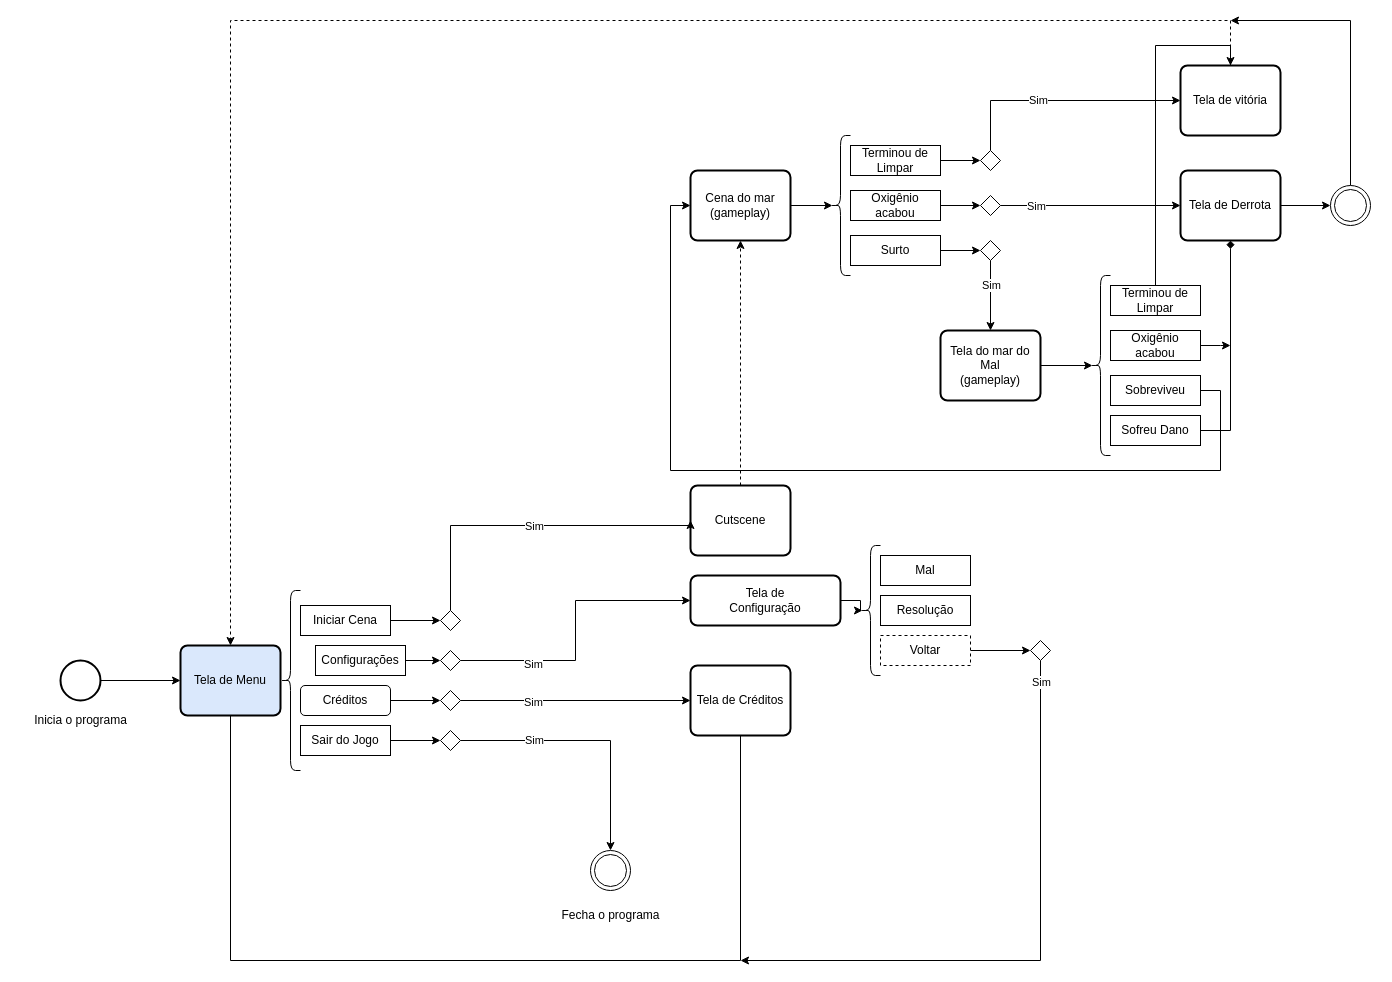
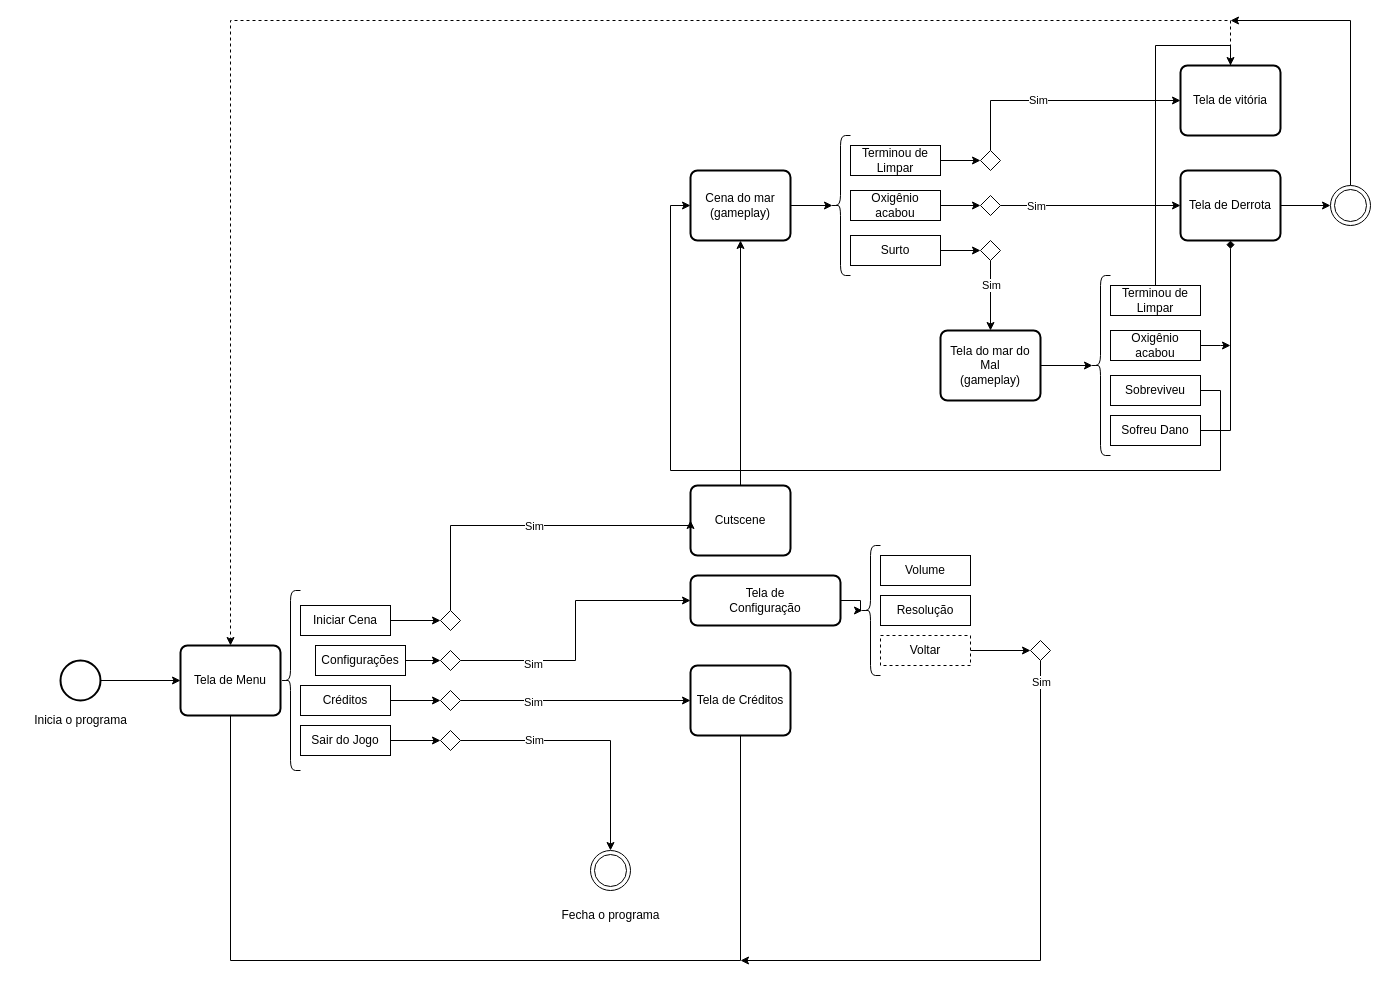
edge "Cutscene" -> "Cena do mar (gameplay)": style dashed -> solid
node "Mal": label "Mal" -> "Volume"
node "Tela de Menu": fillcolor #dae8fc -> #ffffff
node "Créditos": shape rounded rectangle -> rectangle
